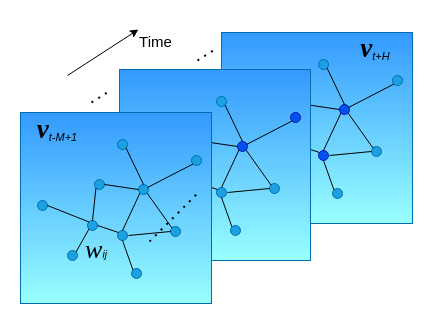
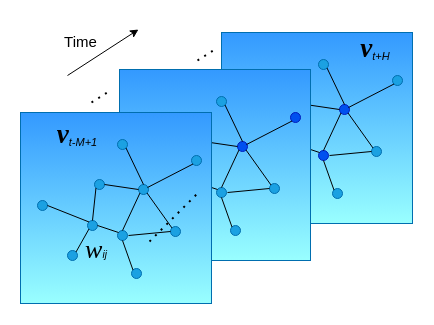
node "Time": moved (156, 42) -> (81, 42)
node "vt-M+1": moved (58, 129) -> (78, 134)
